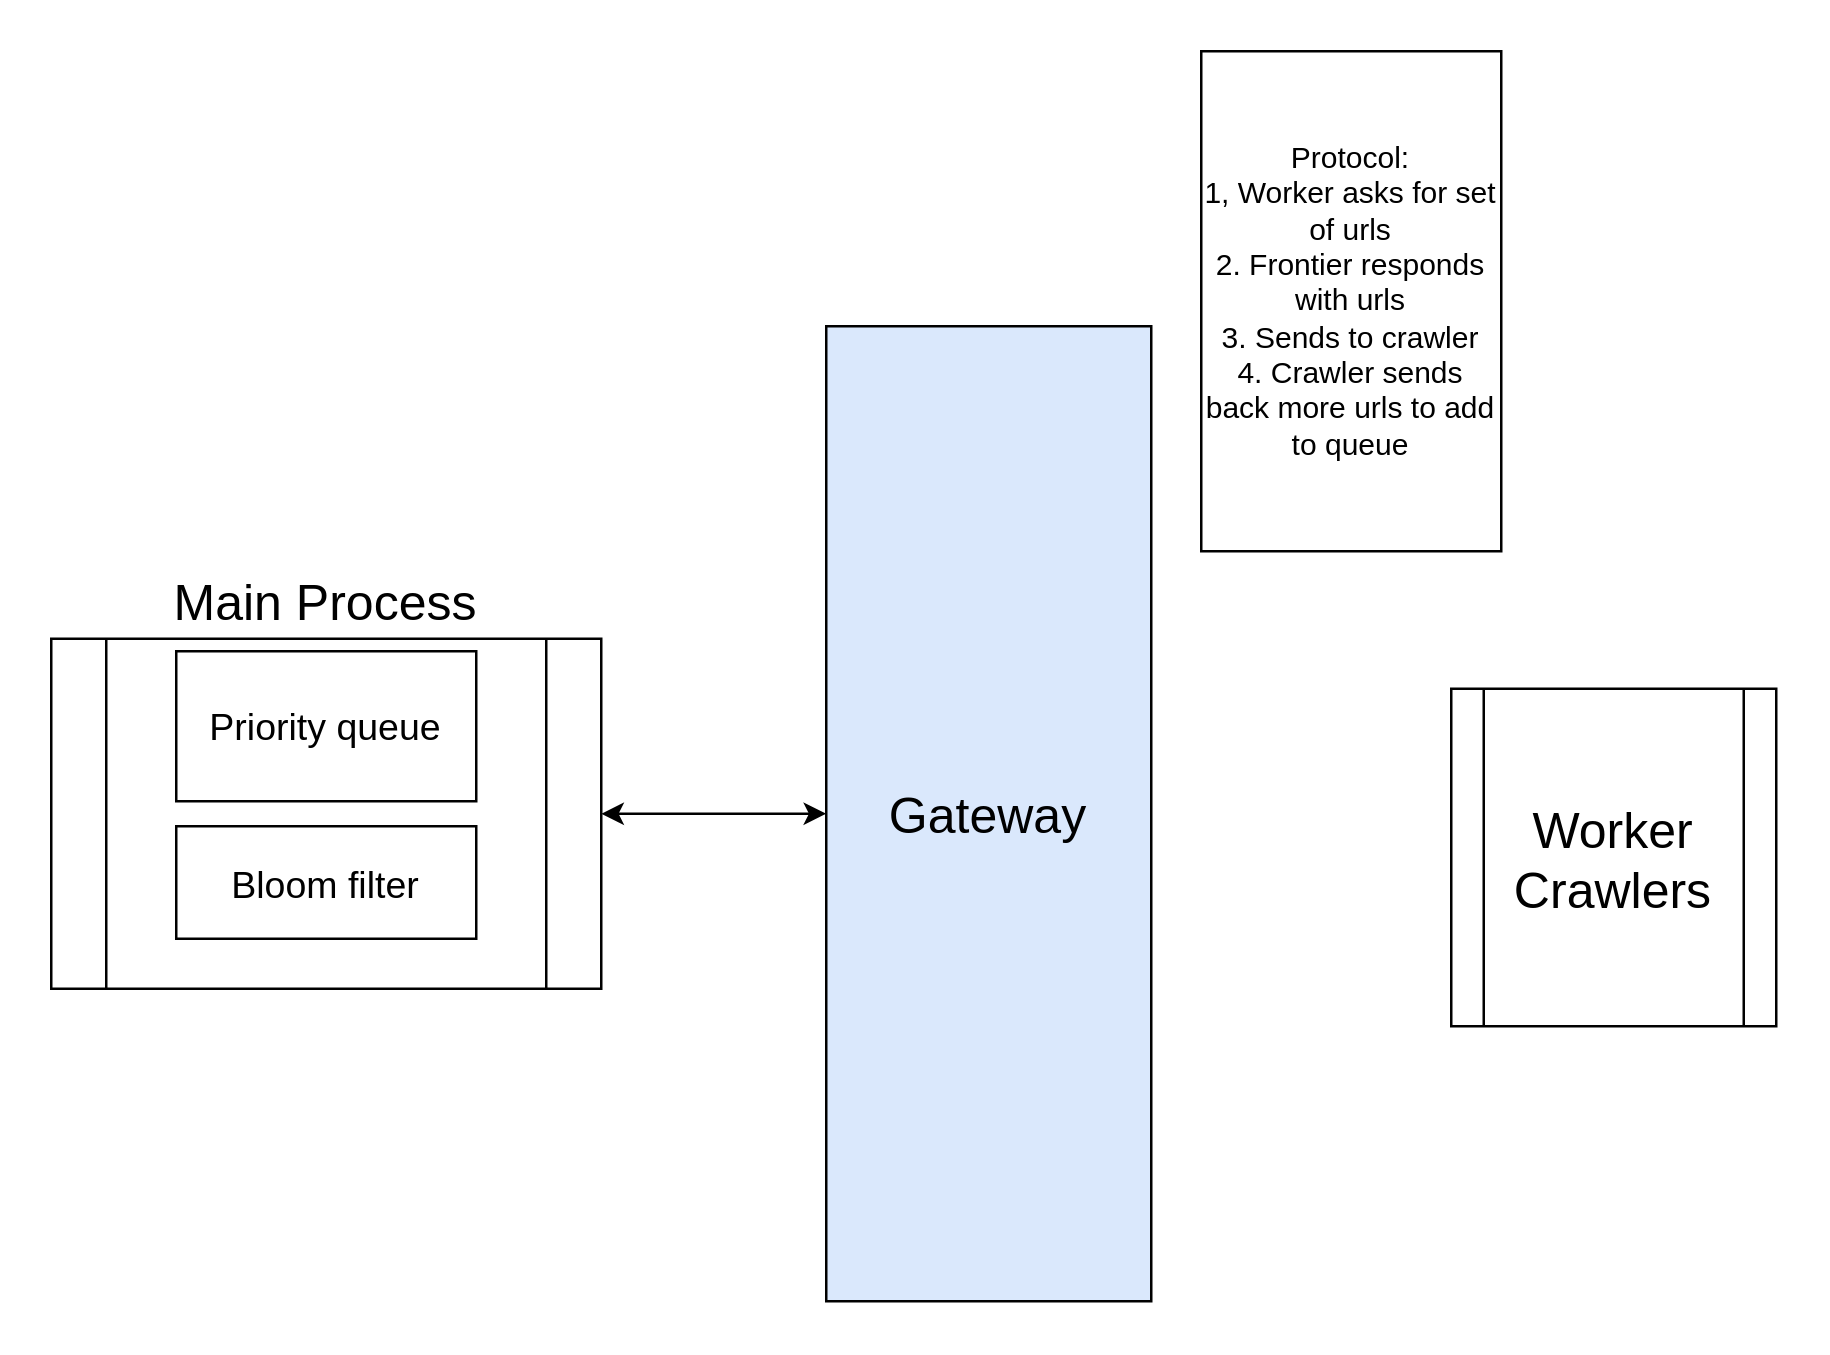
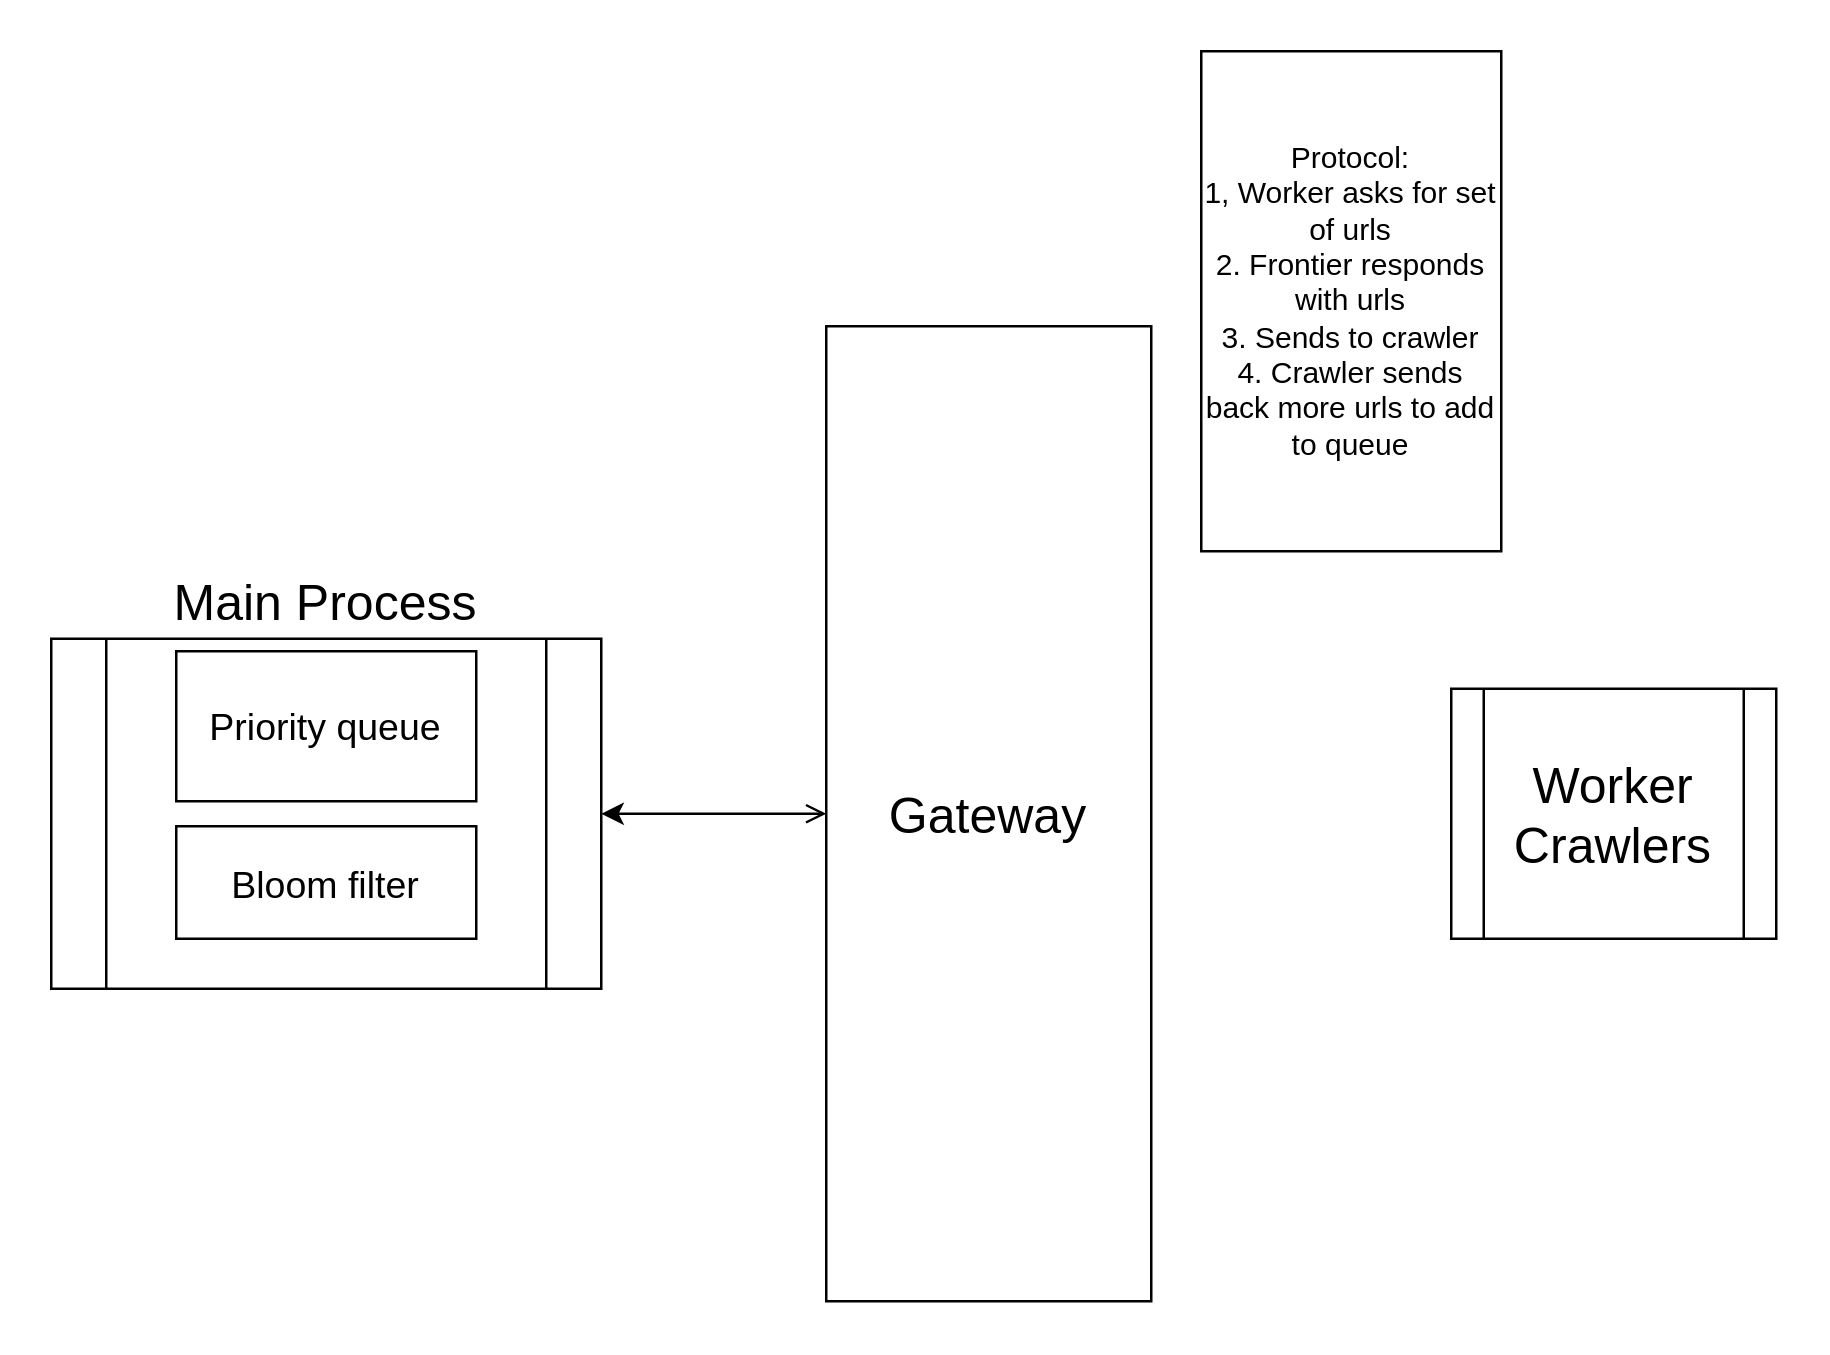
edge "Main Process" -- "Gateway": arrowhead classic -> open
node "Gateway": fillcolor #dae8fc -> #ffffff
node "Worker Crawlers": size 325x338 -> 325x250
